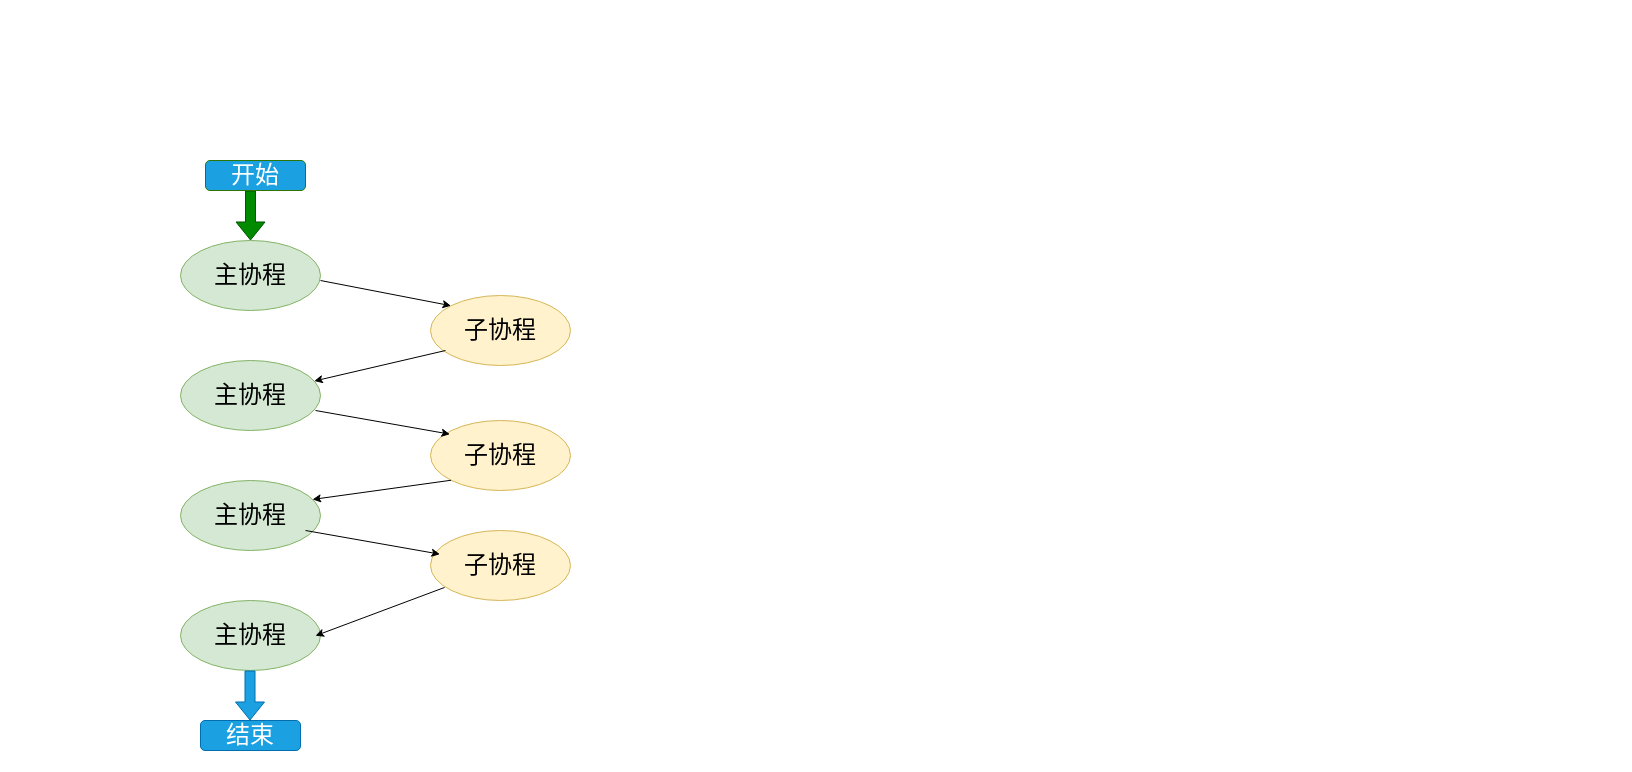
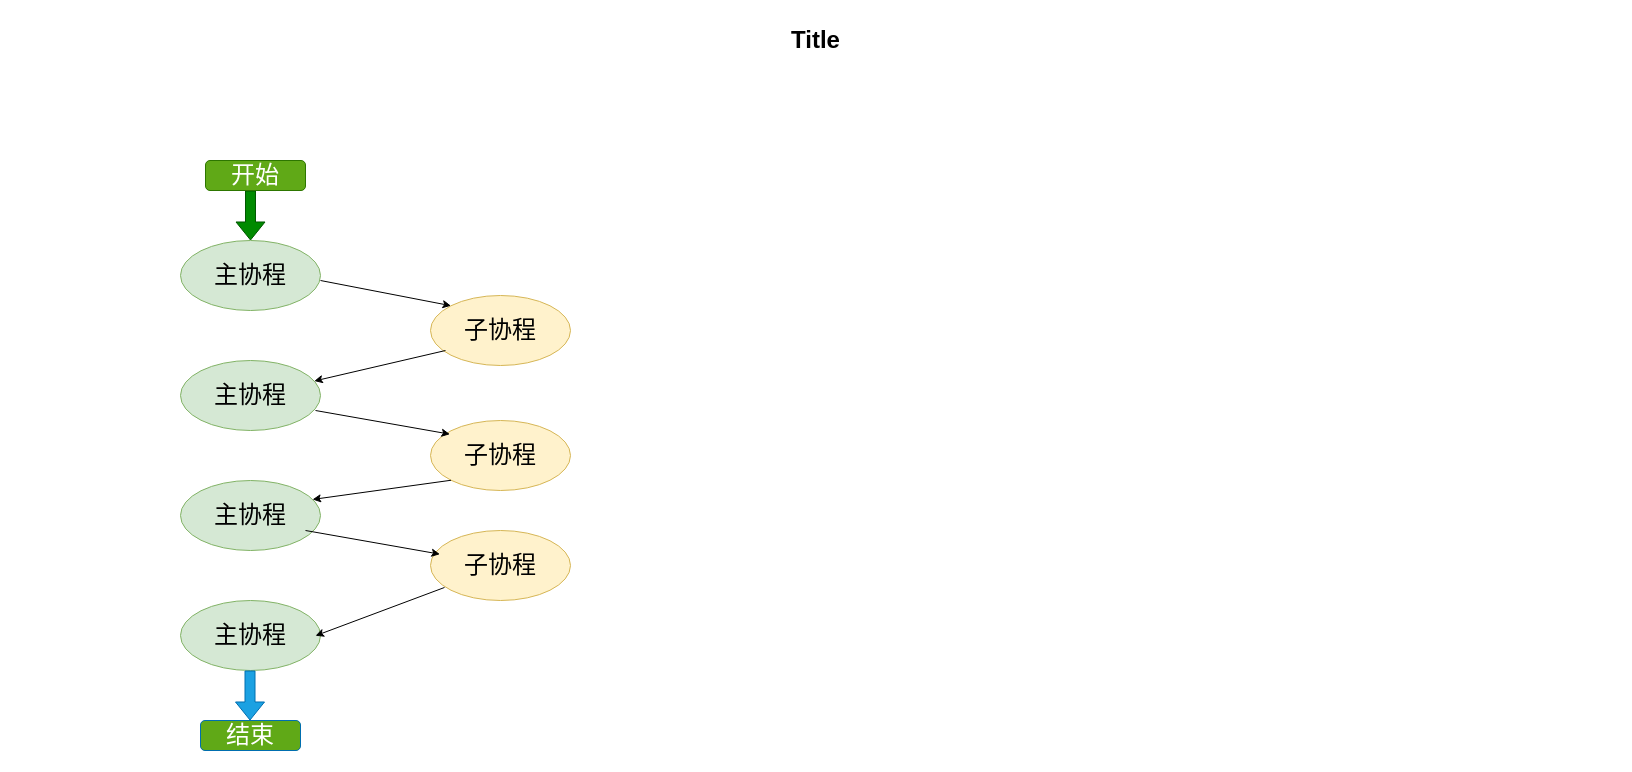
node "Title": added
node "开始": fillcolor #1ba1e2 -> #60a917
node "结束": fillcolor #1ba1e2 -> #60a917
